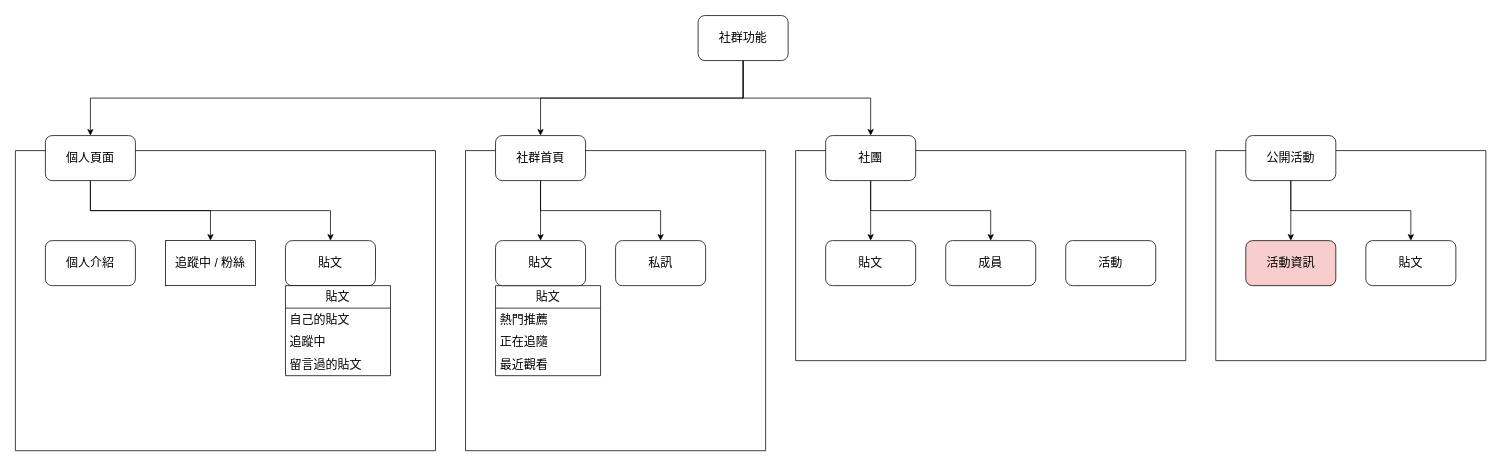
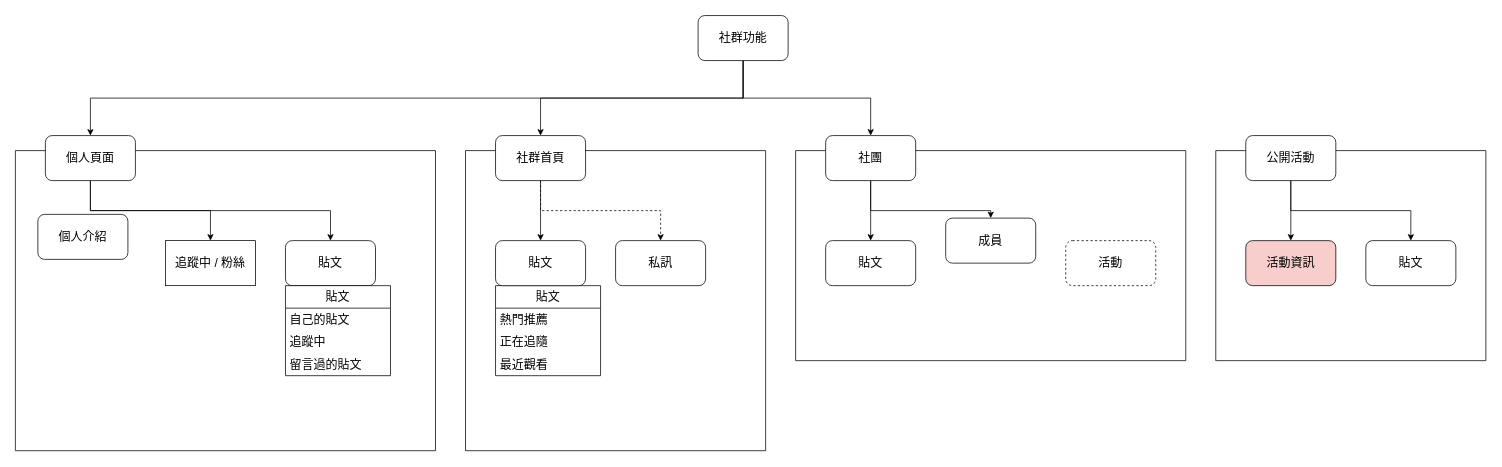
edge "社群首頁" -> "私訊": style solid -> dashed
node "個人介紹": moved (90, 263) -> (83, 237)
node "成員": moved (990, 263) -> (990, 240)
node "活動": style solid -> dashed
